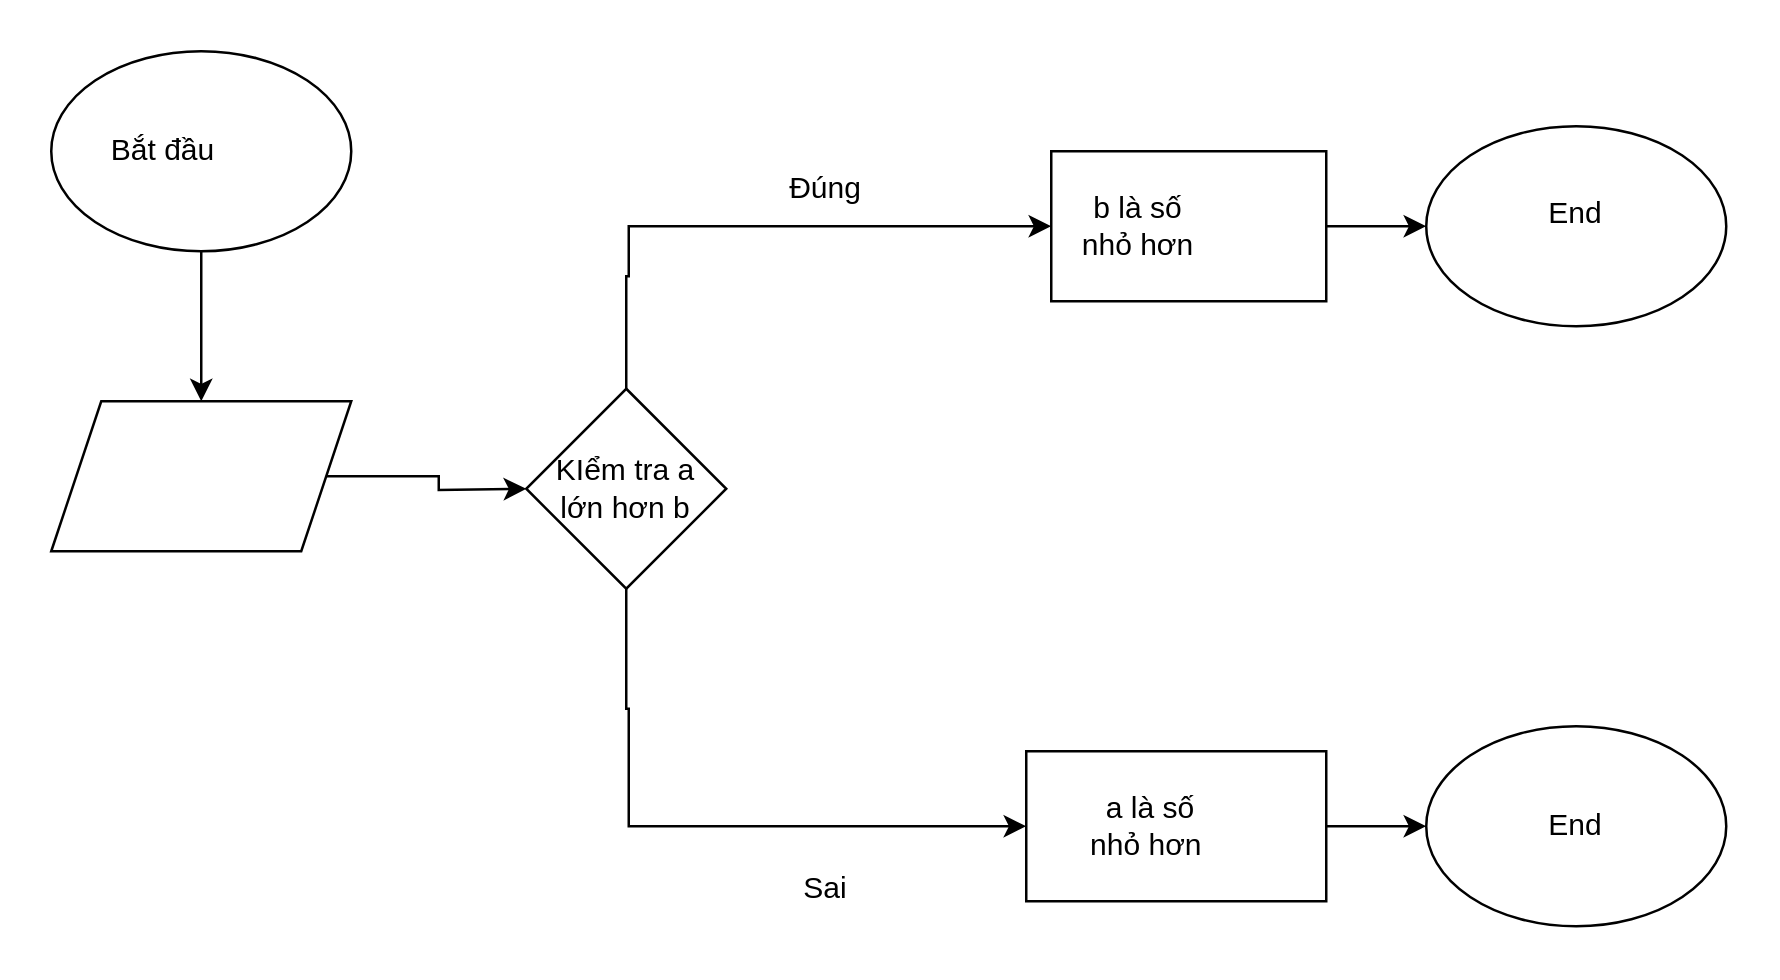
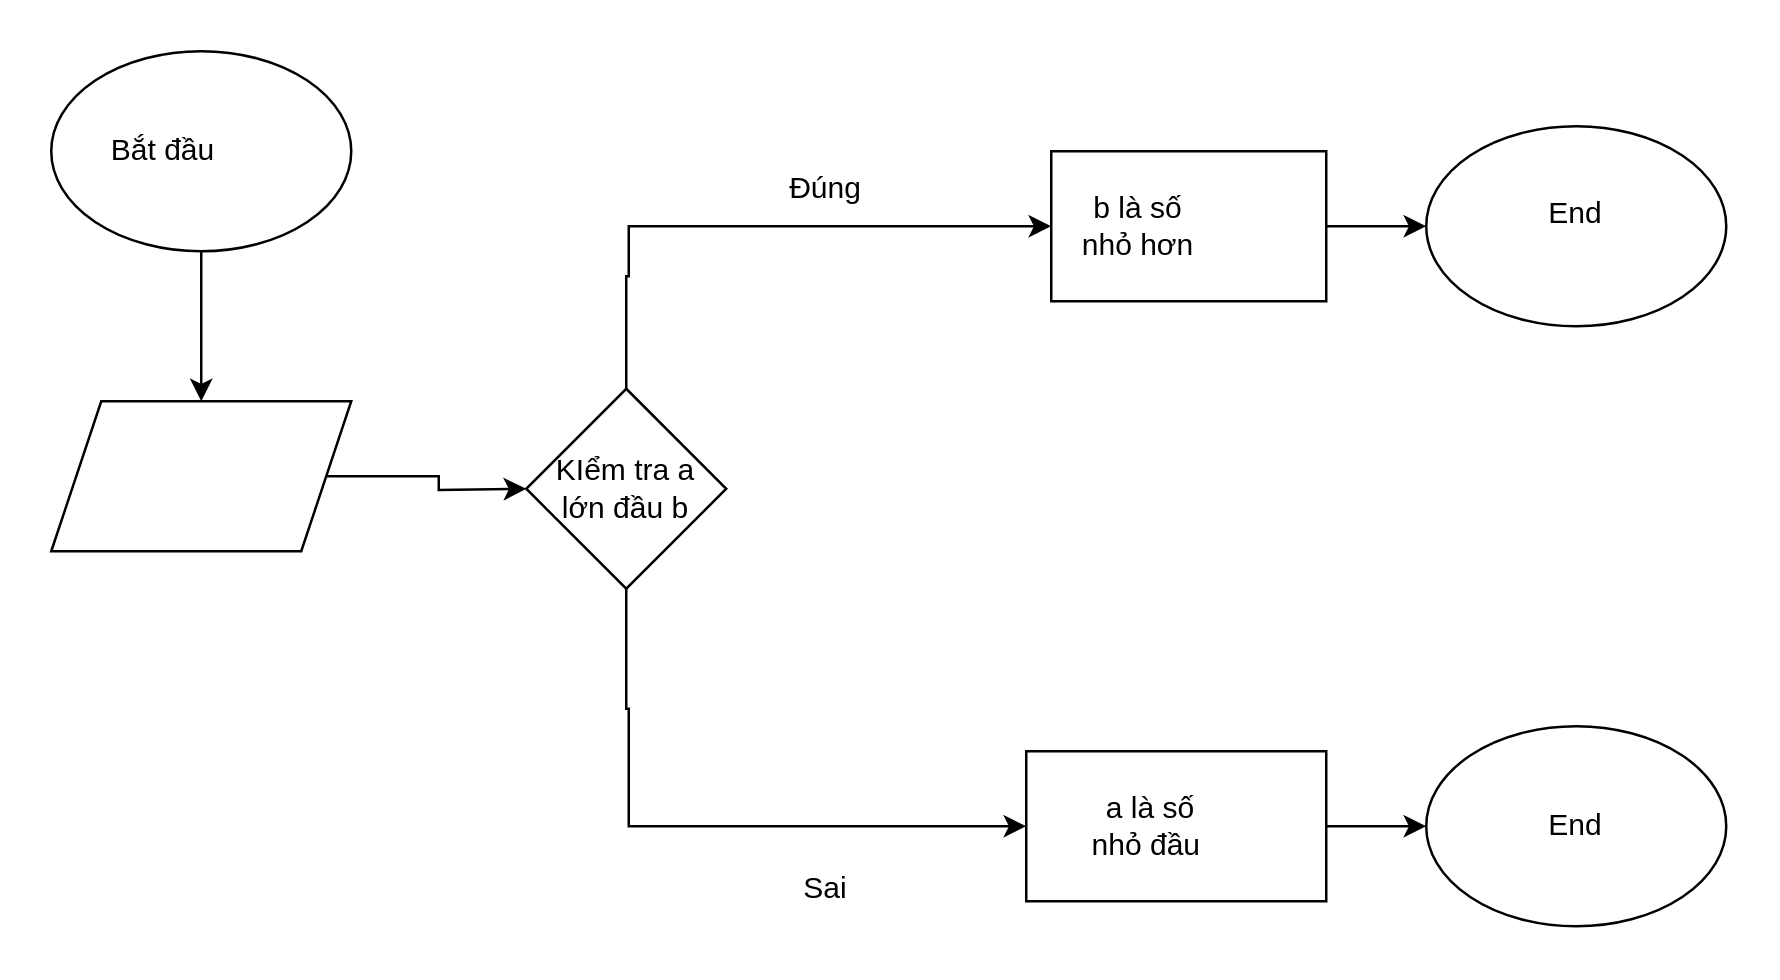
node "KIểm tra a lớn hơn b": label "KIểm tra a lớn hơn b" -> "KIểm tra a lớn đầu b"
node "a là số nhỏ hơn": label "a là số nhỏ hơn" -> "a là số nhỏ đầu"
